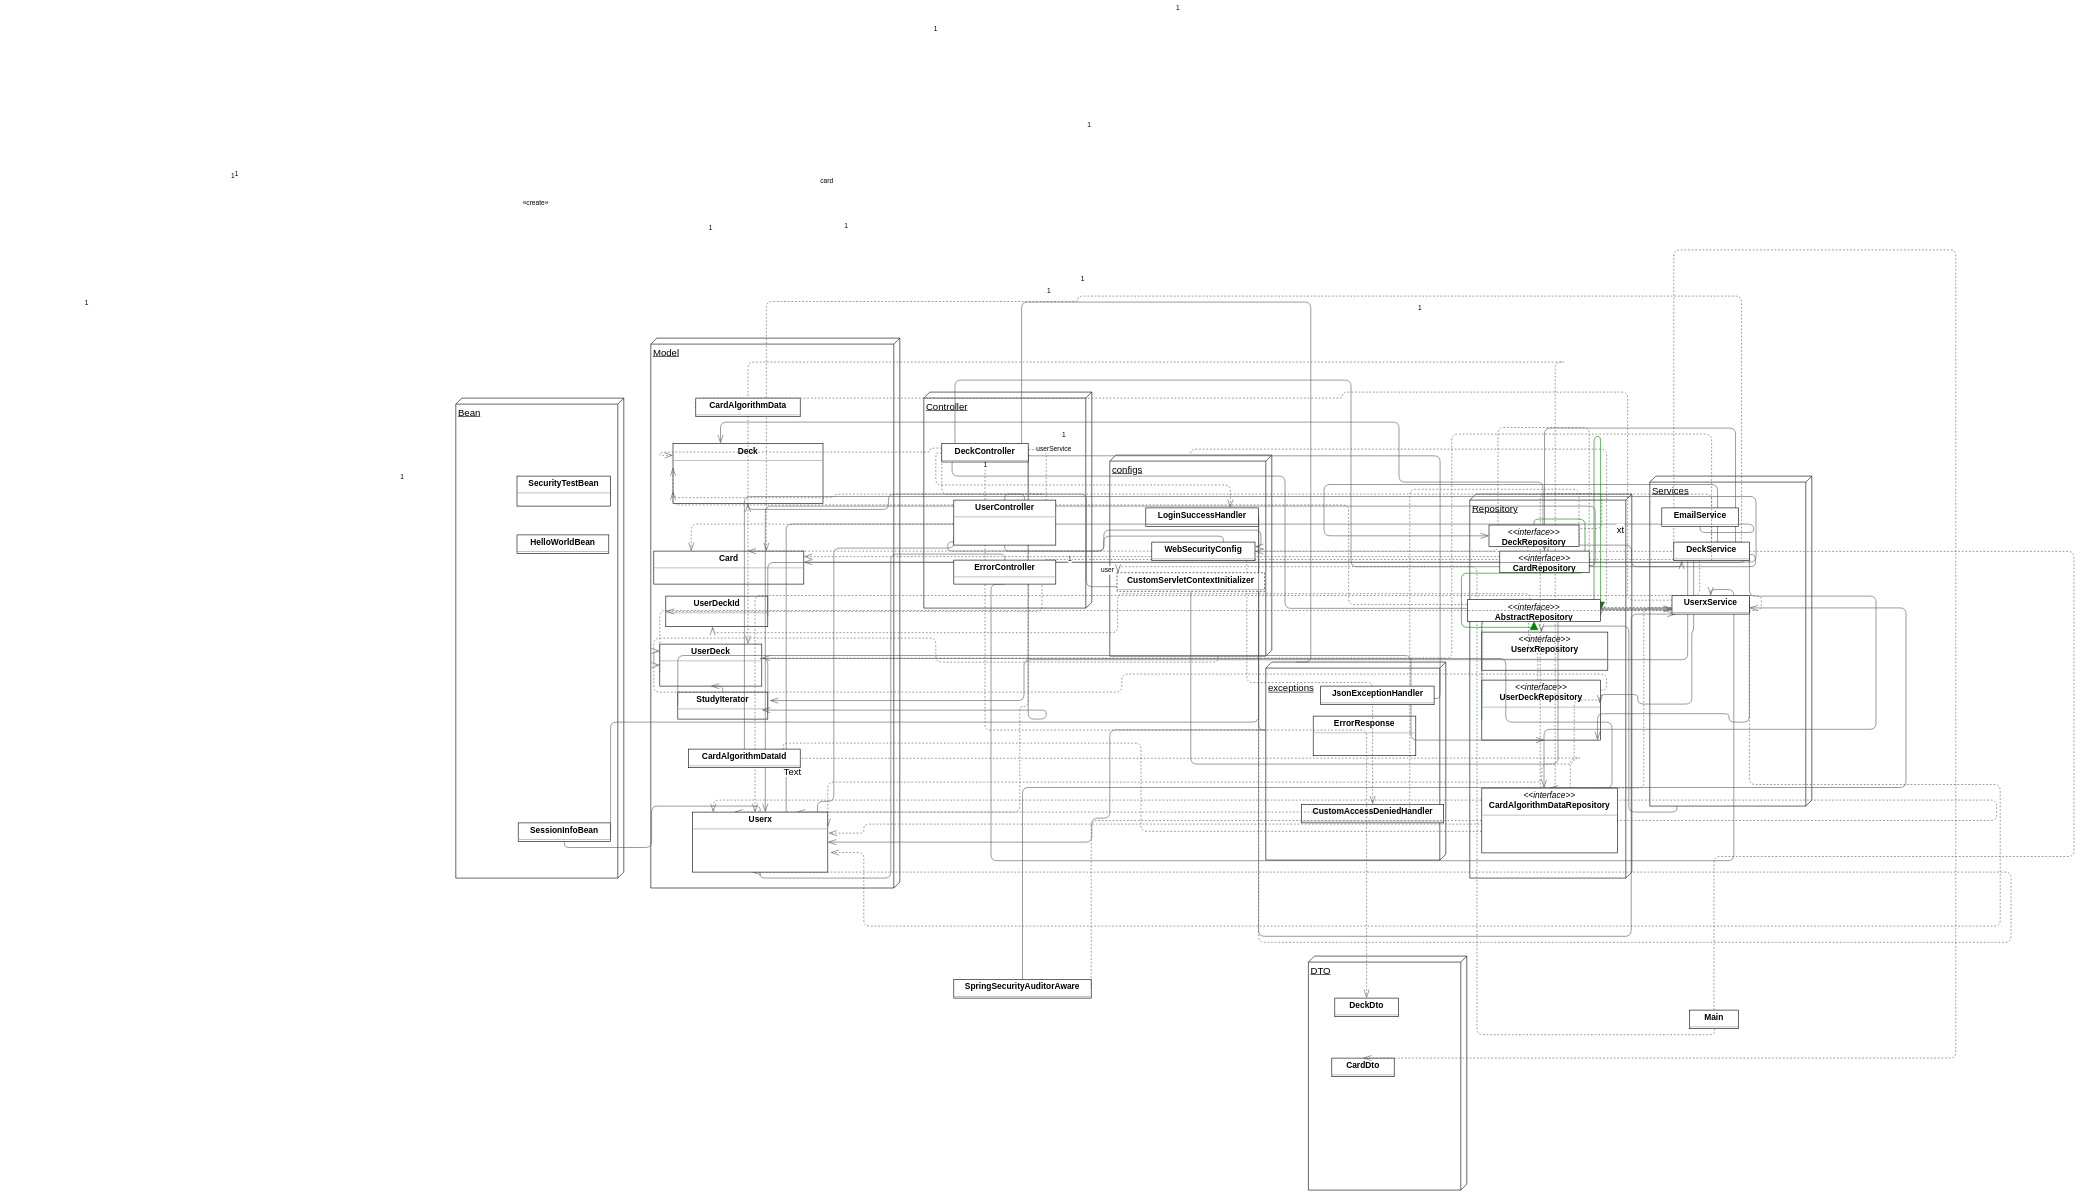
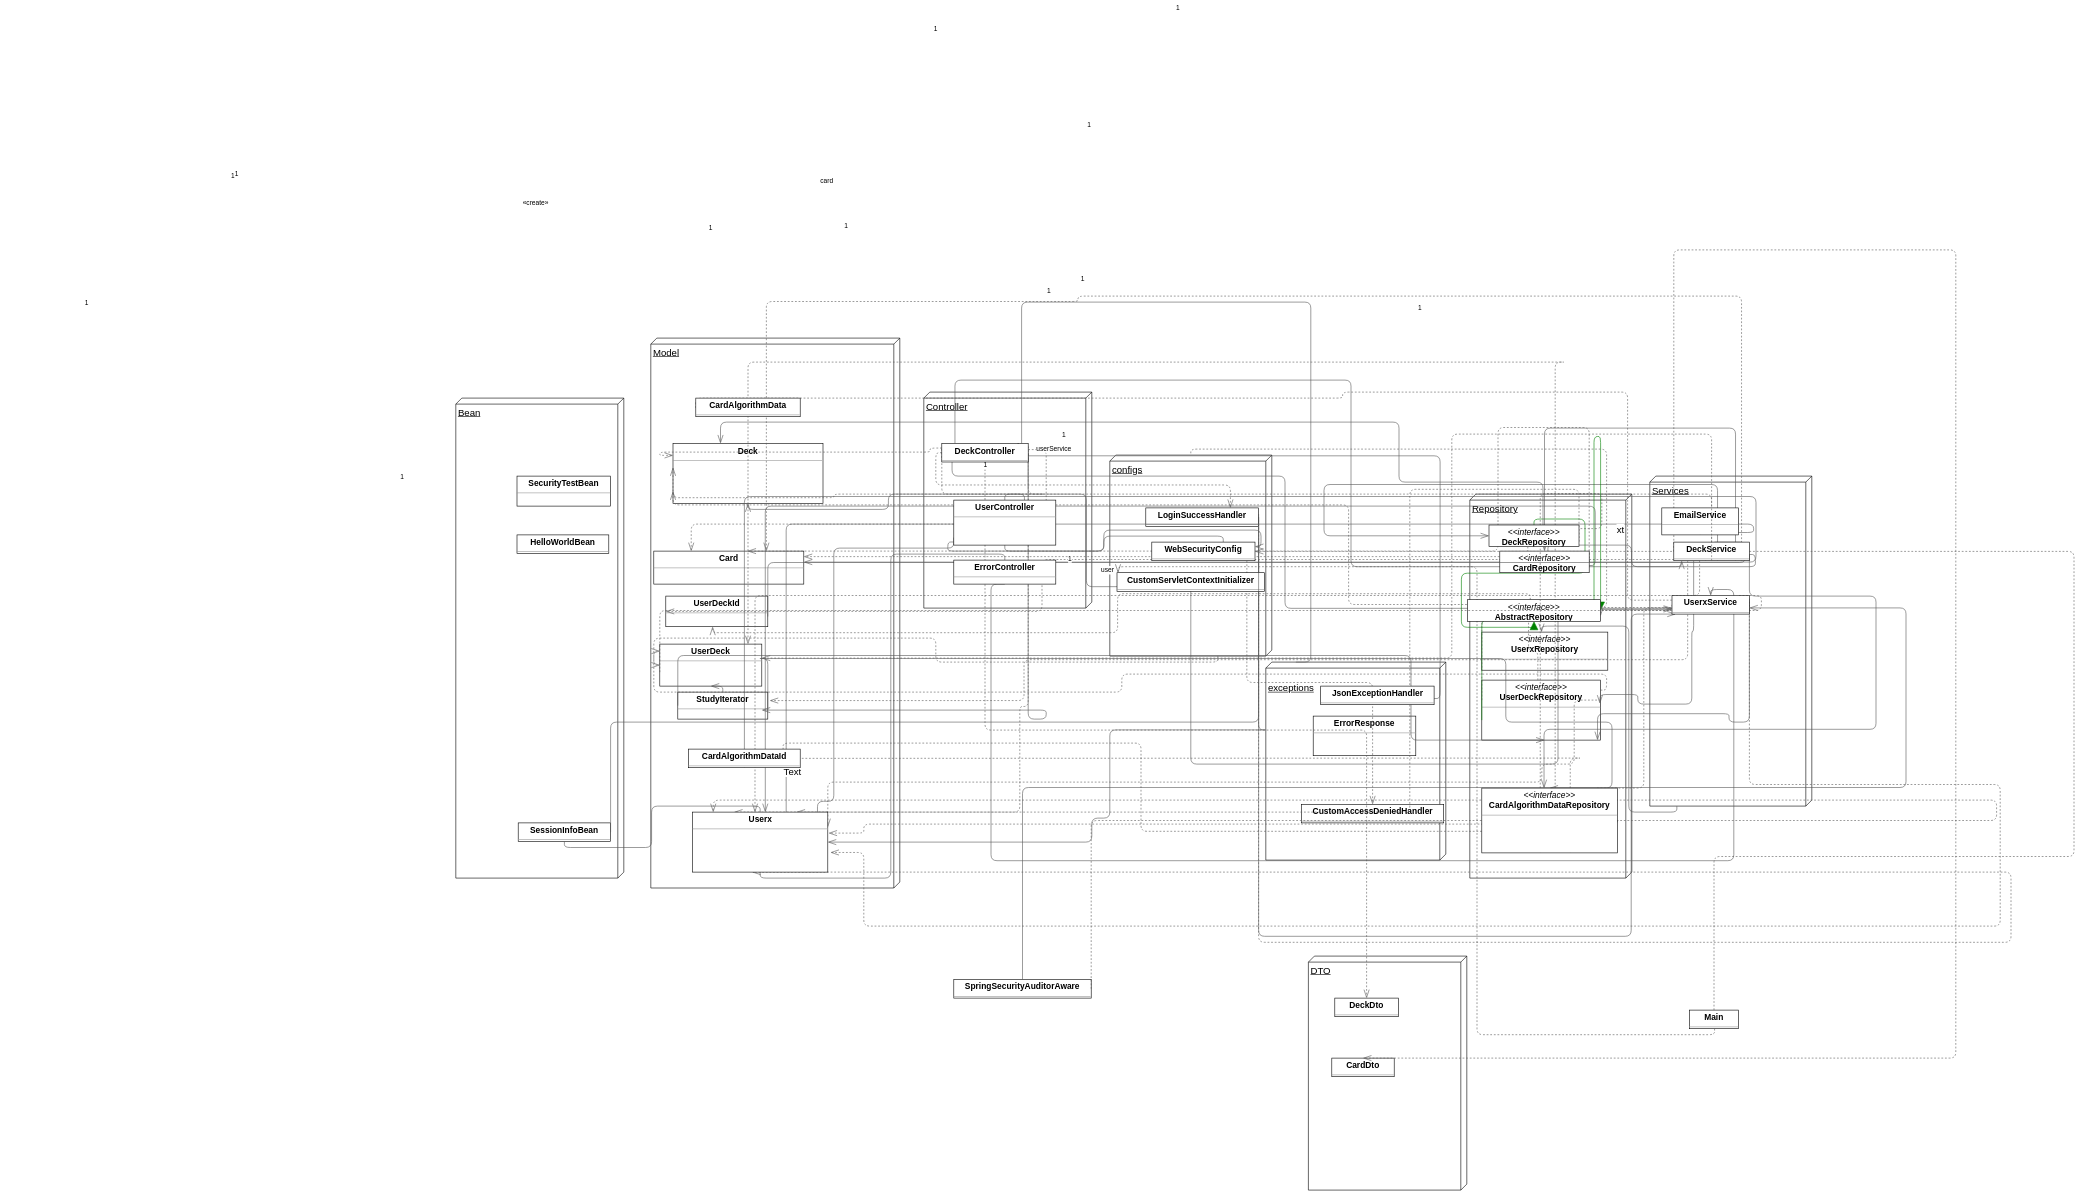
node "EmailService": size 77x19 -> 77x27
node "CustomServletContextInitializer": style dashed -> solid
edge "DeckService" -> "StudyIterator": style solid -> dashed
